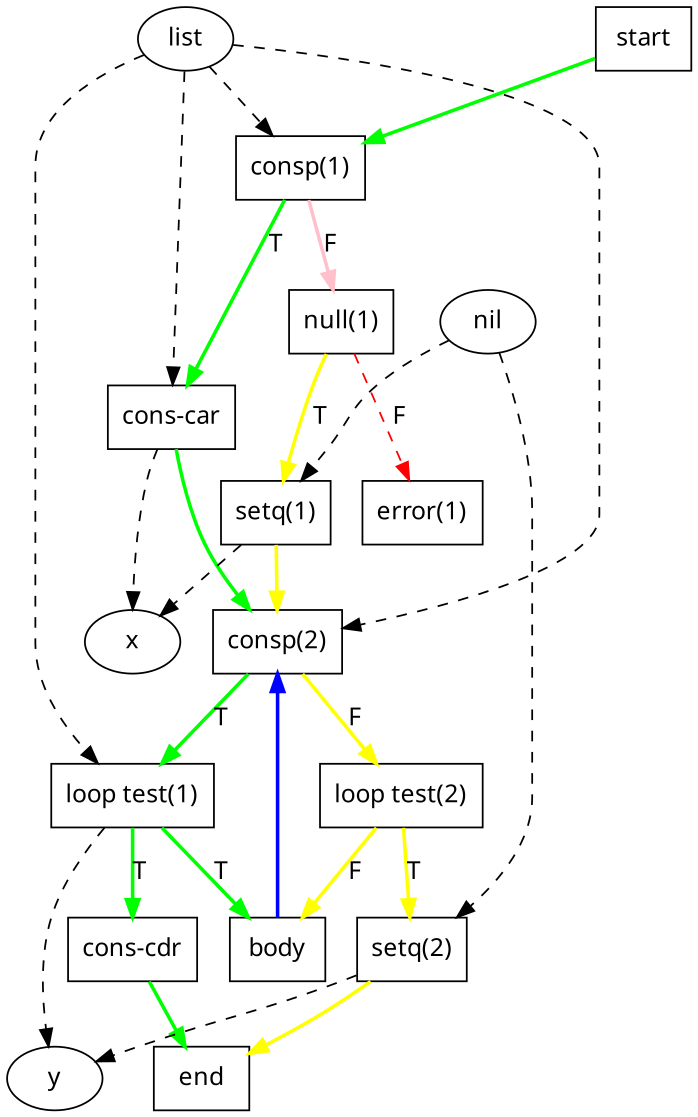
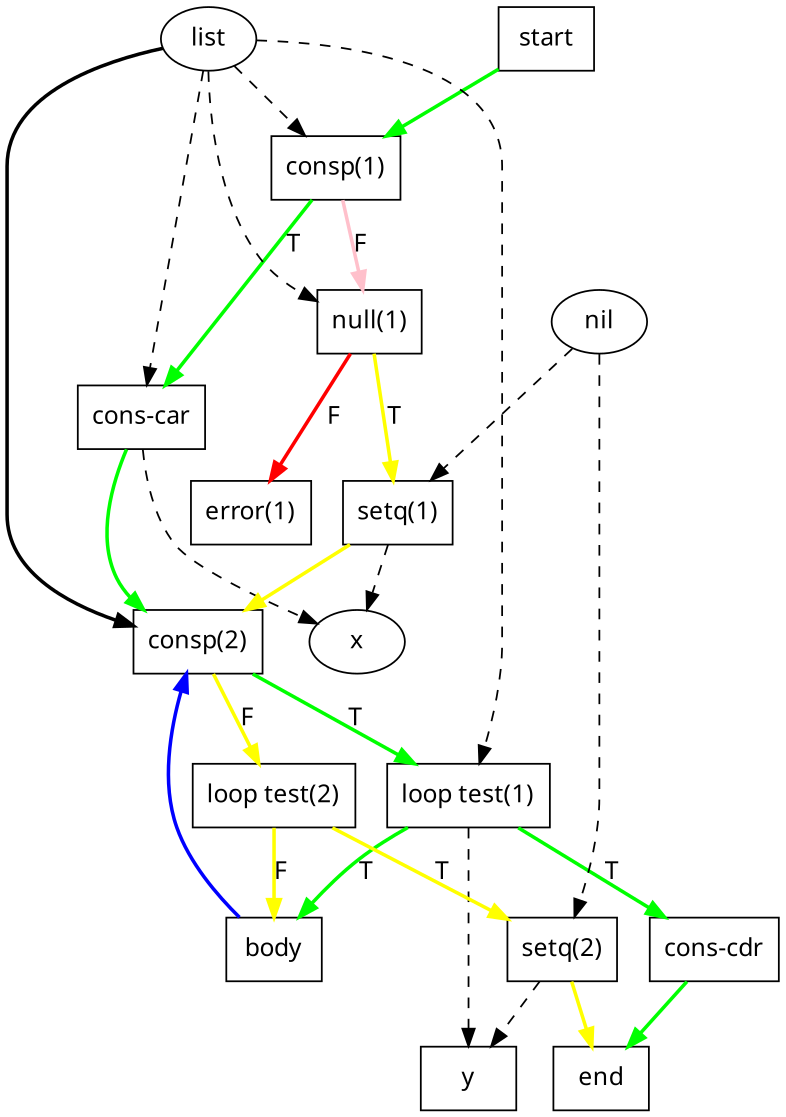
edge "list" -> "null(1)": added
edge "list" -> "consp(2)": style dashed -> bold
edge "null(1)" -> "error(1)": style dashed -> bold
node "y": shape ellipse -> box
